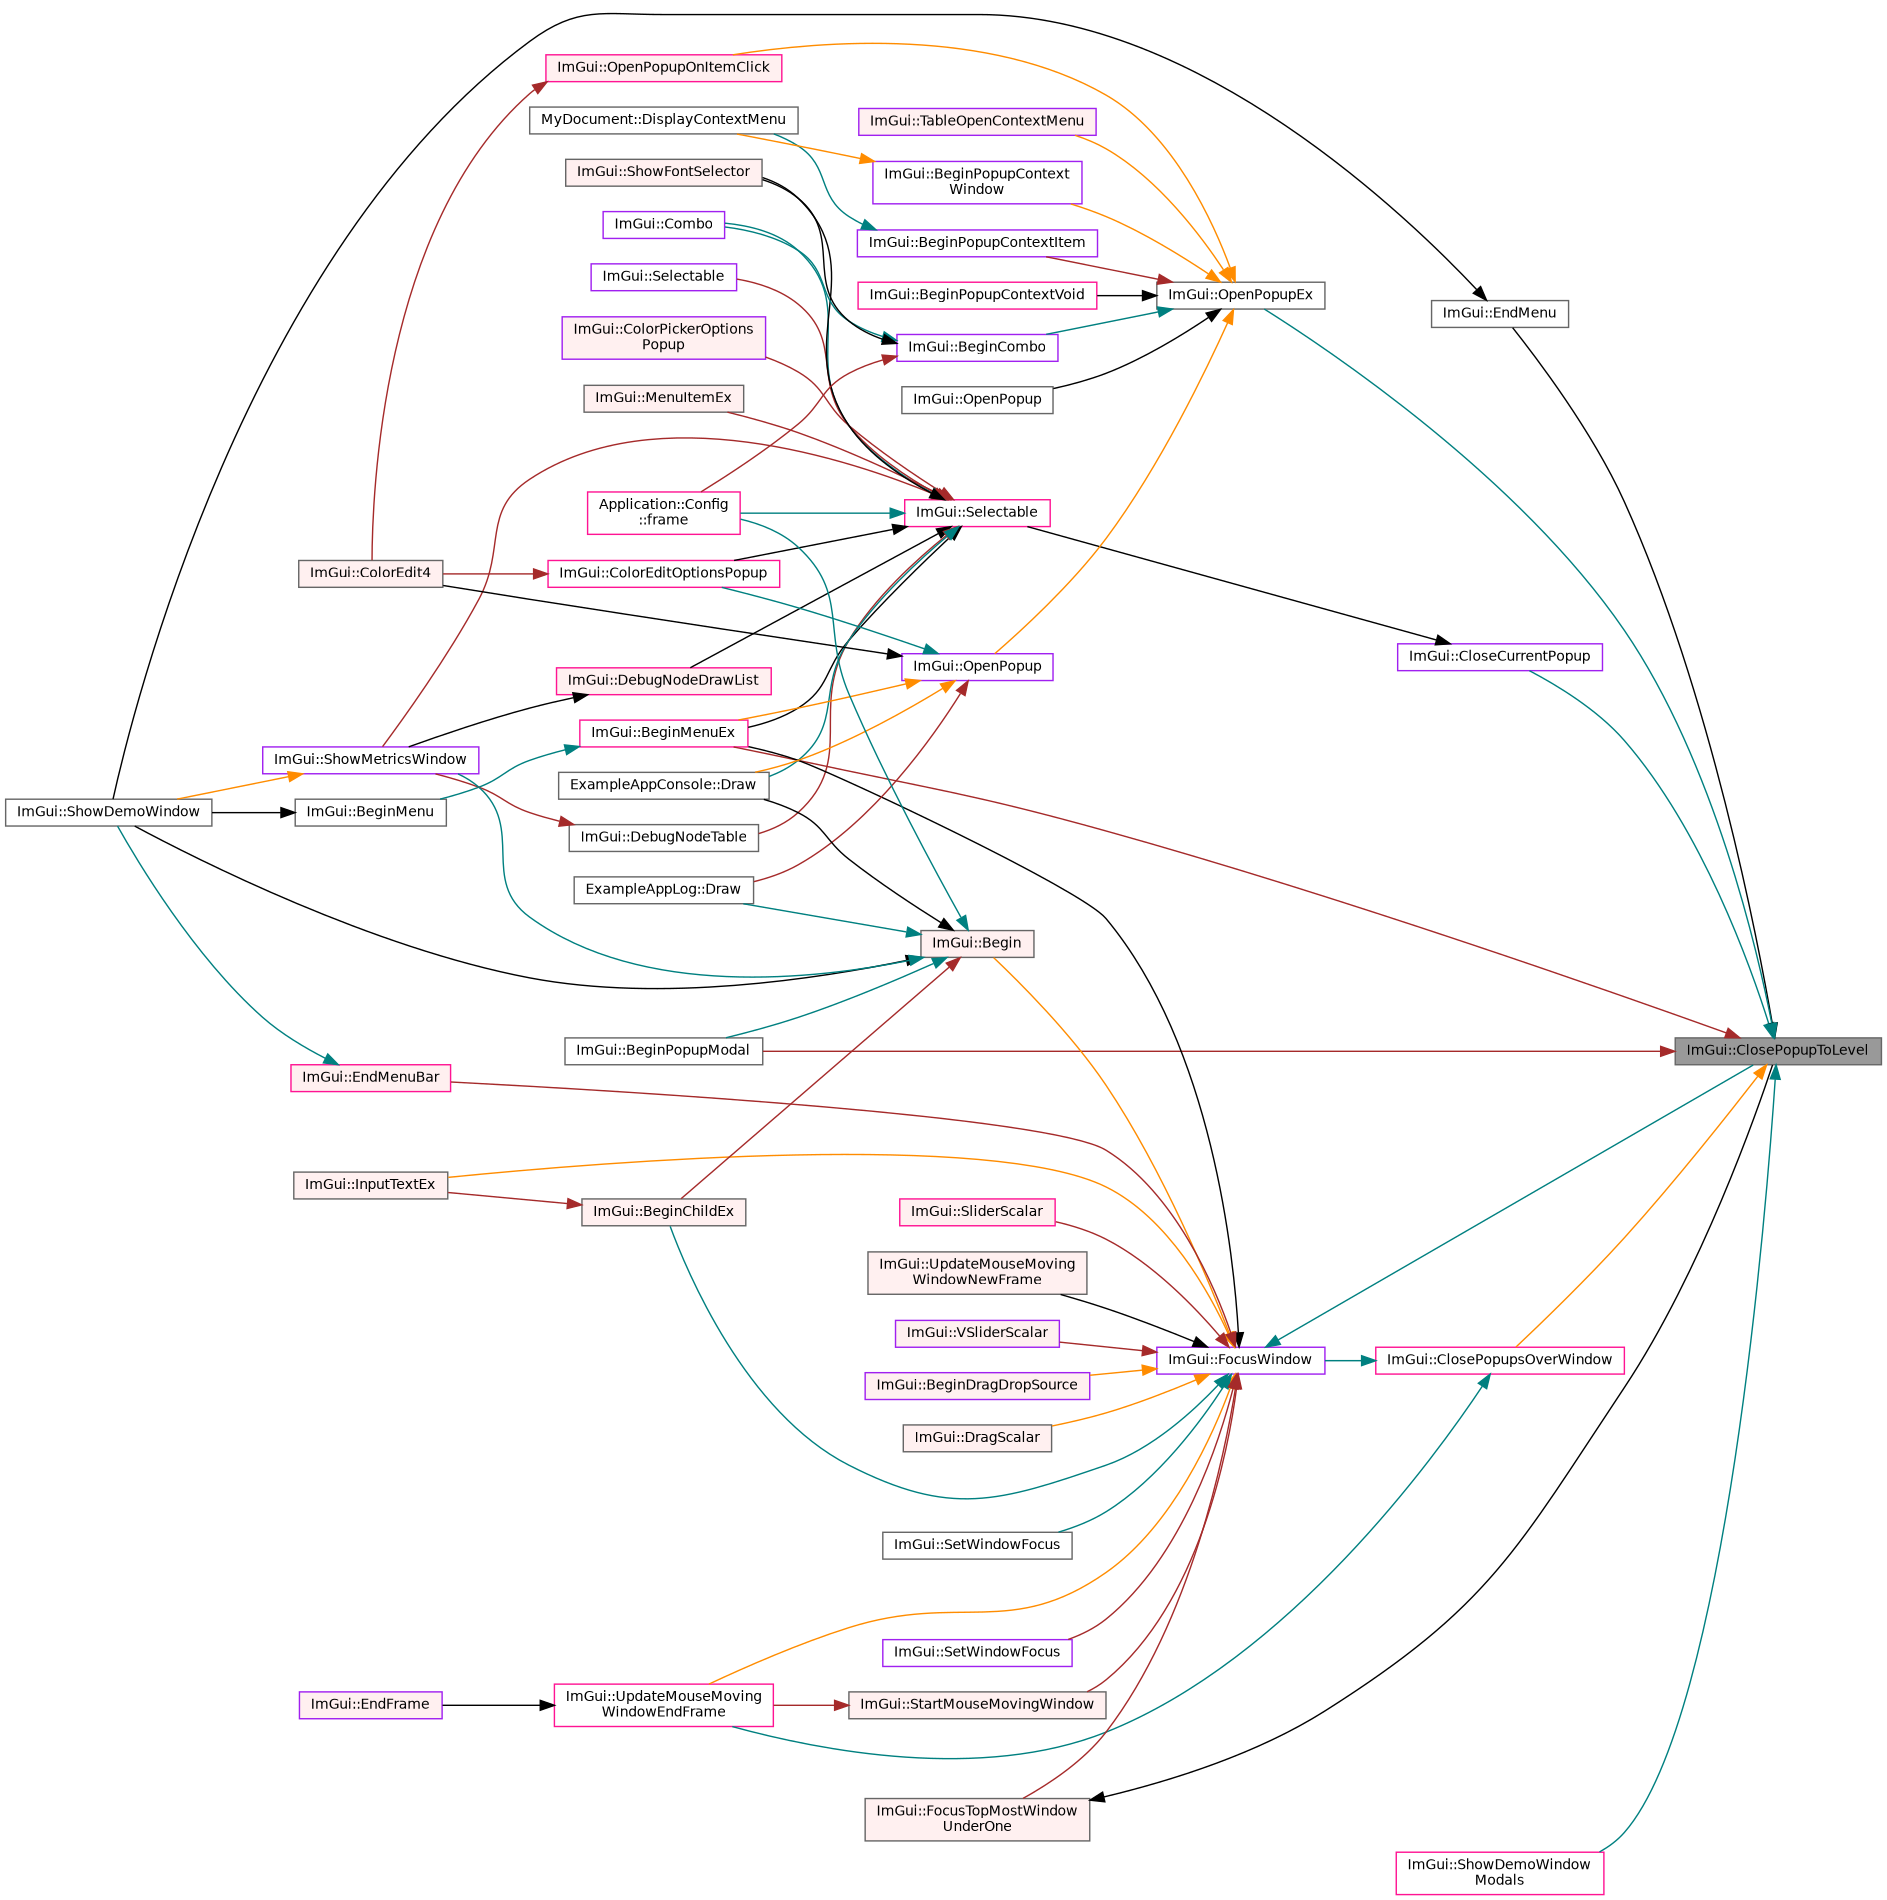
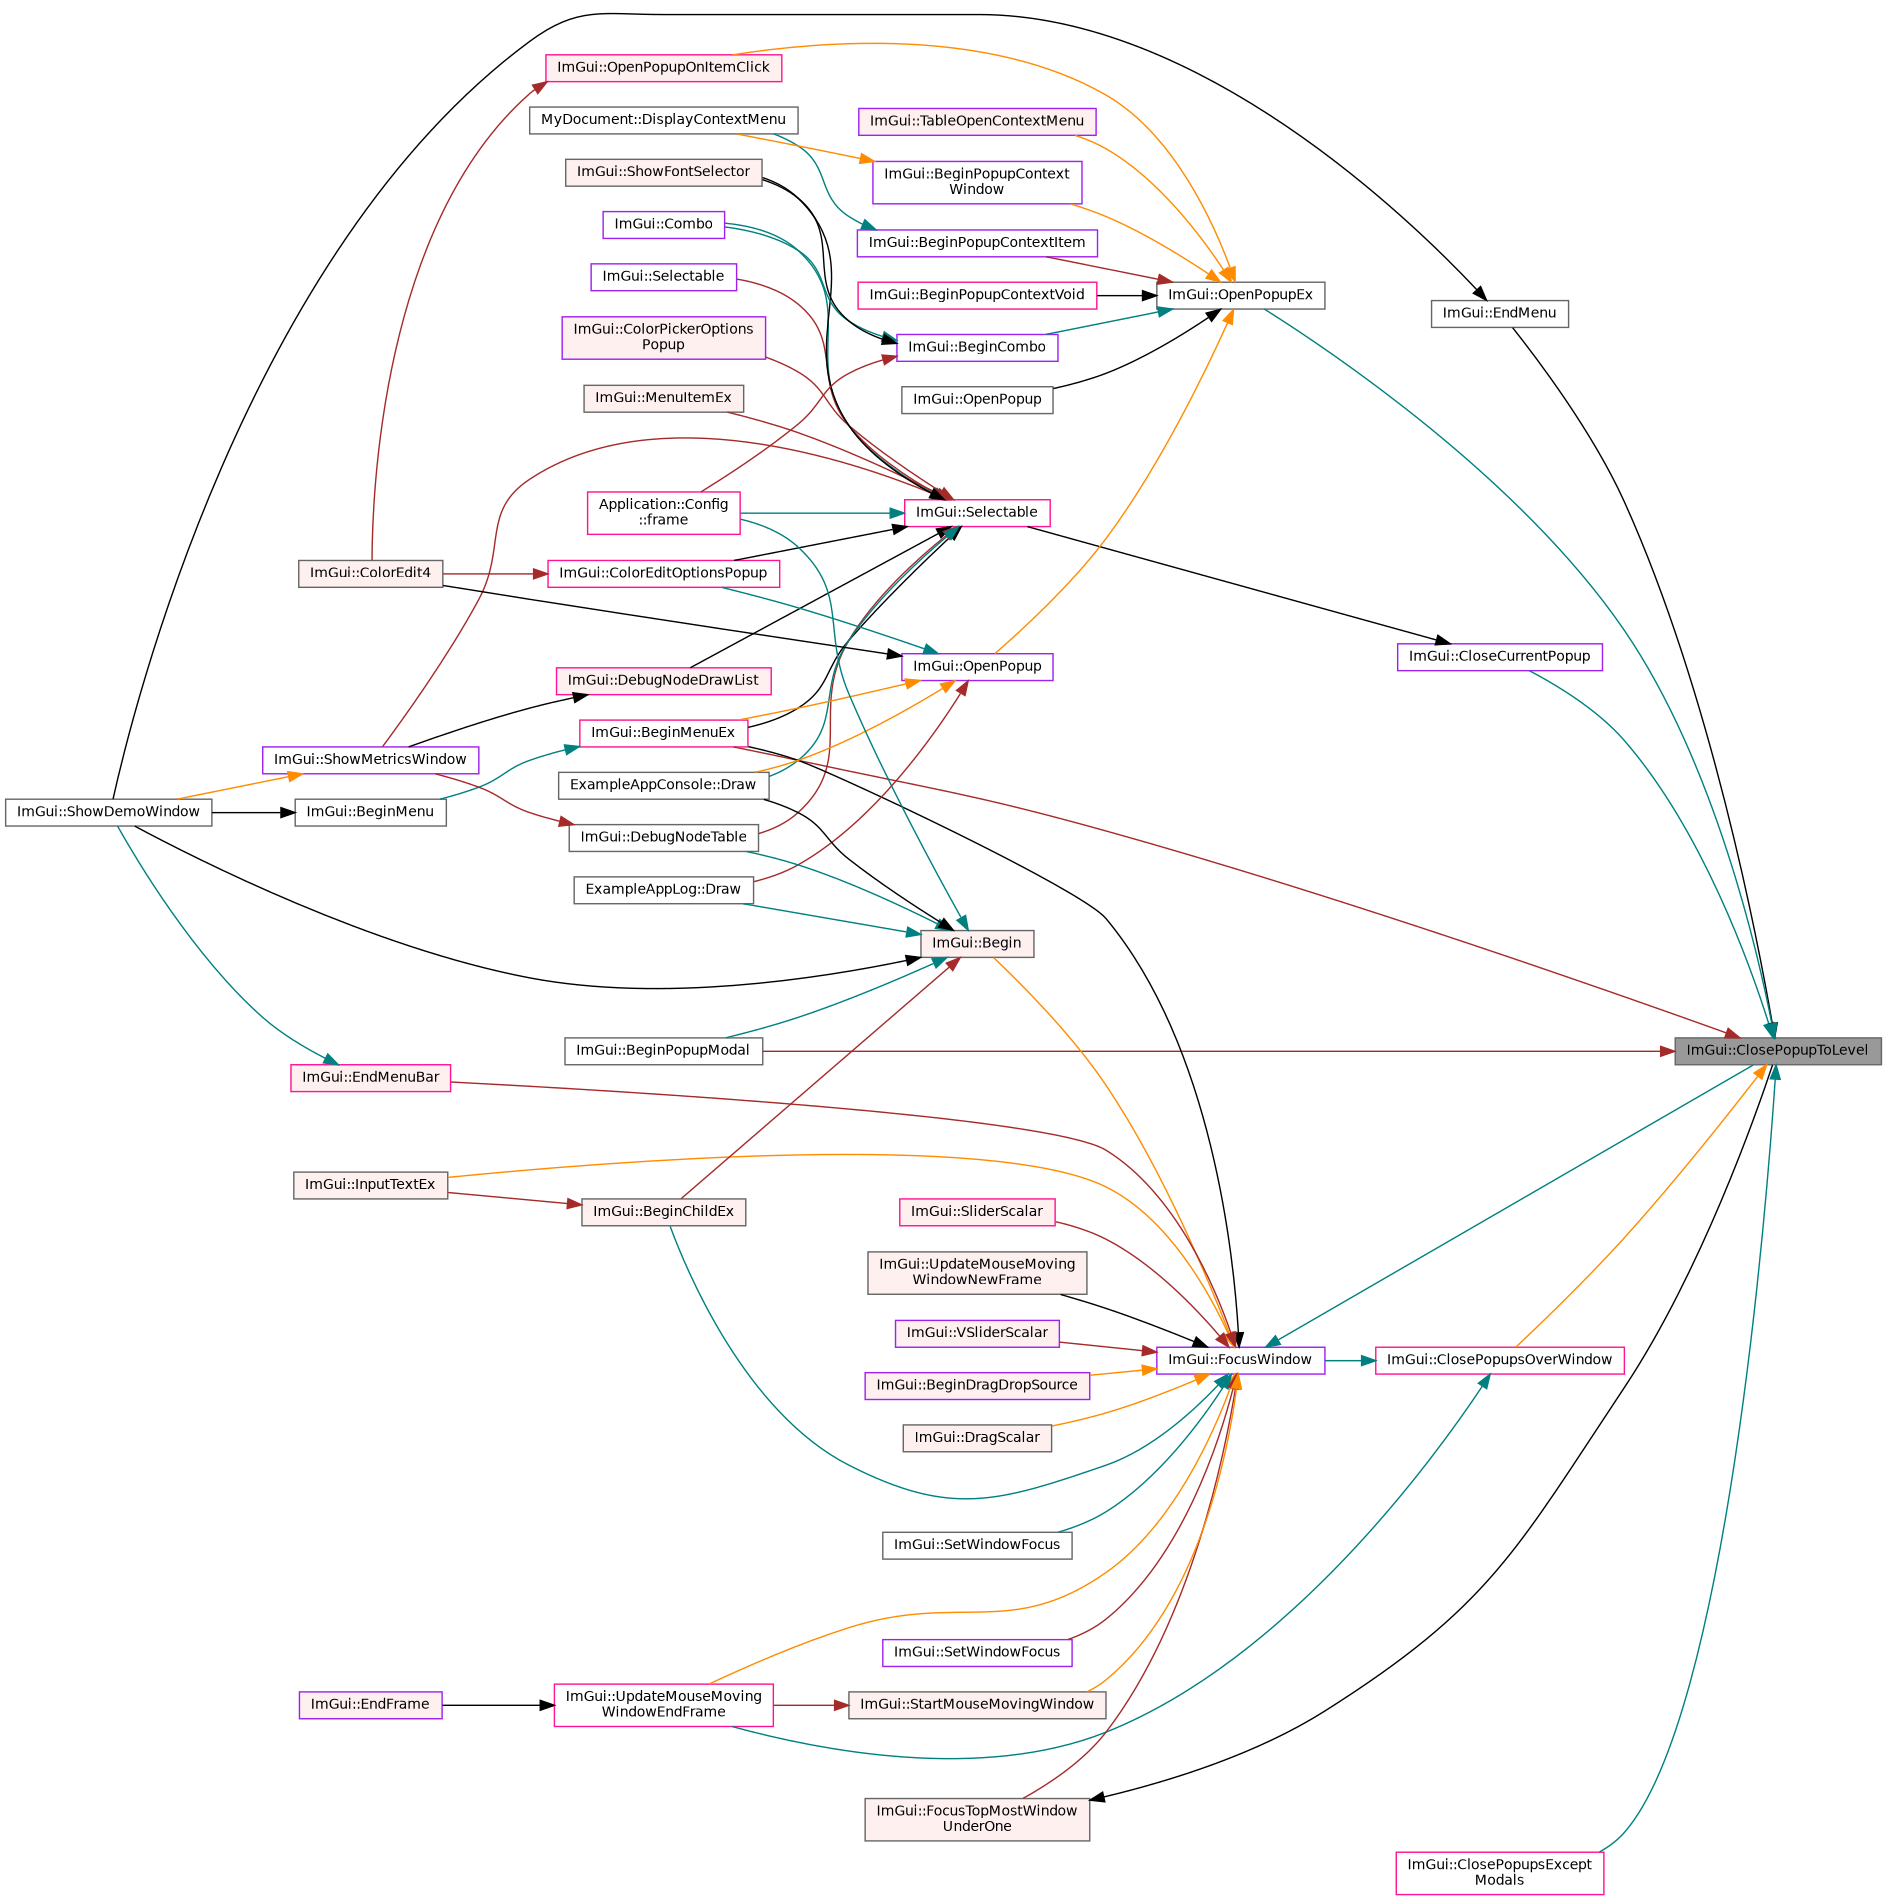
edge "ImGui::ShowMetricsWindow" -> "ImGui::Begin": now "ImGui::DebugNodeTable" -> "ImGui::Begin"
edge "ImGui::StartMouseMovingWindow" -> "ImGui::FocusWindow": color brown -> darkorange
node "ImGui::ShowDemoWindow Modals": label "ImGui::ShowDemoWindow Modals" -> "ImGui::ClosePopupsExcept Modals"
